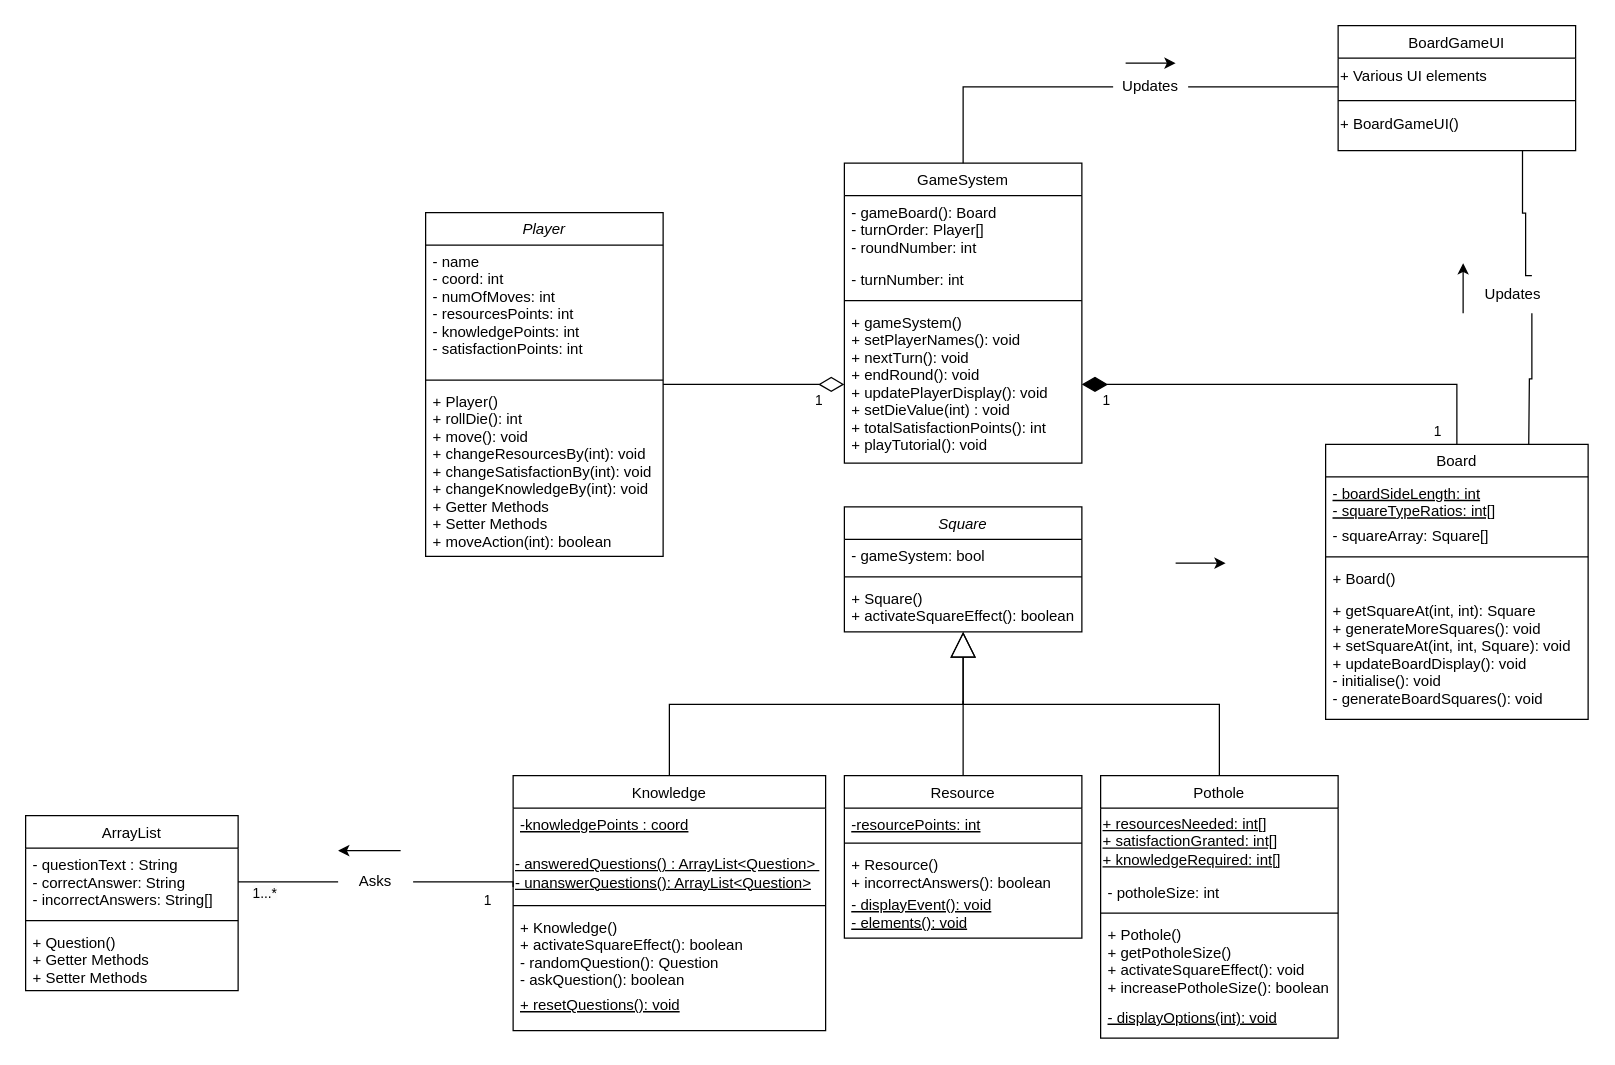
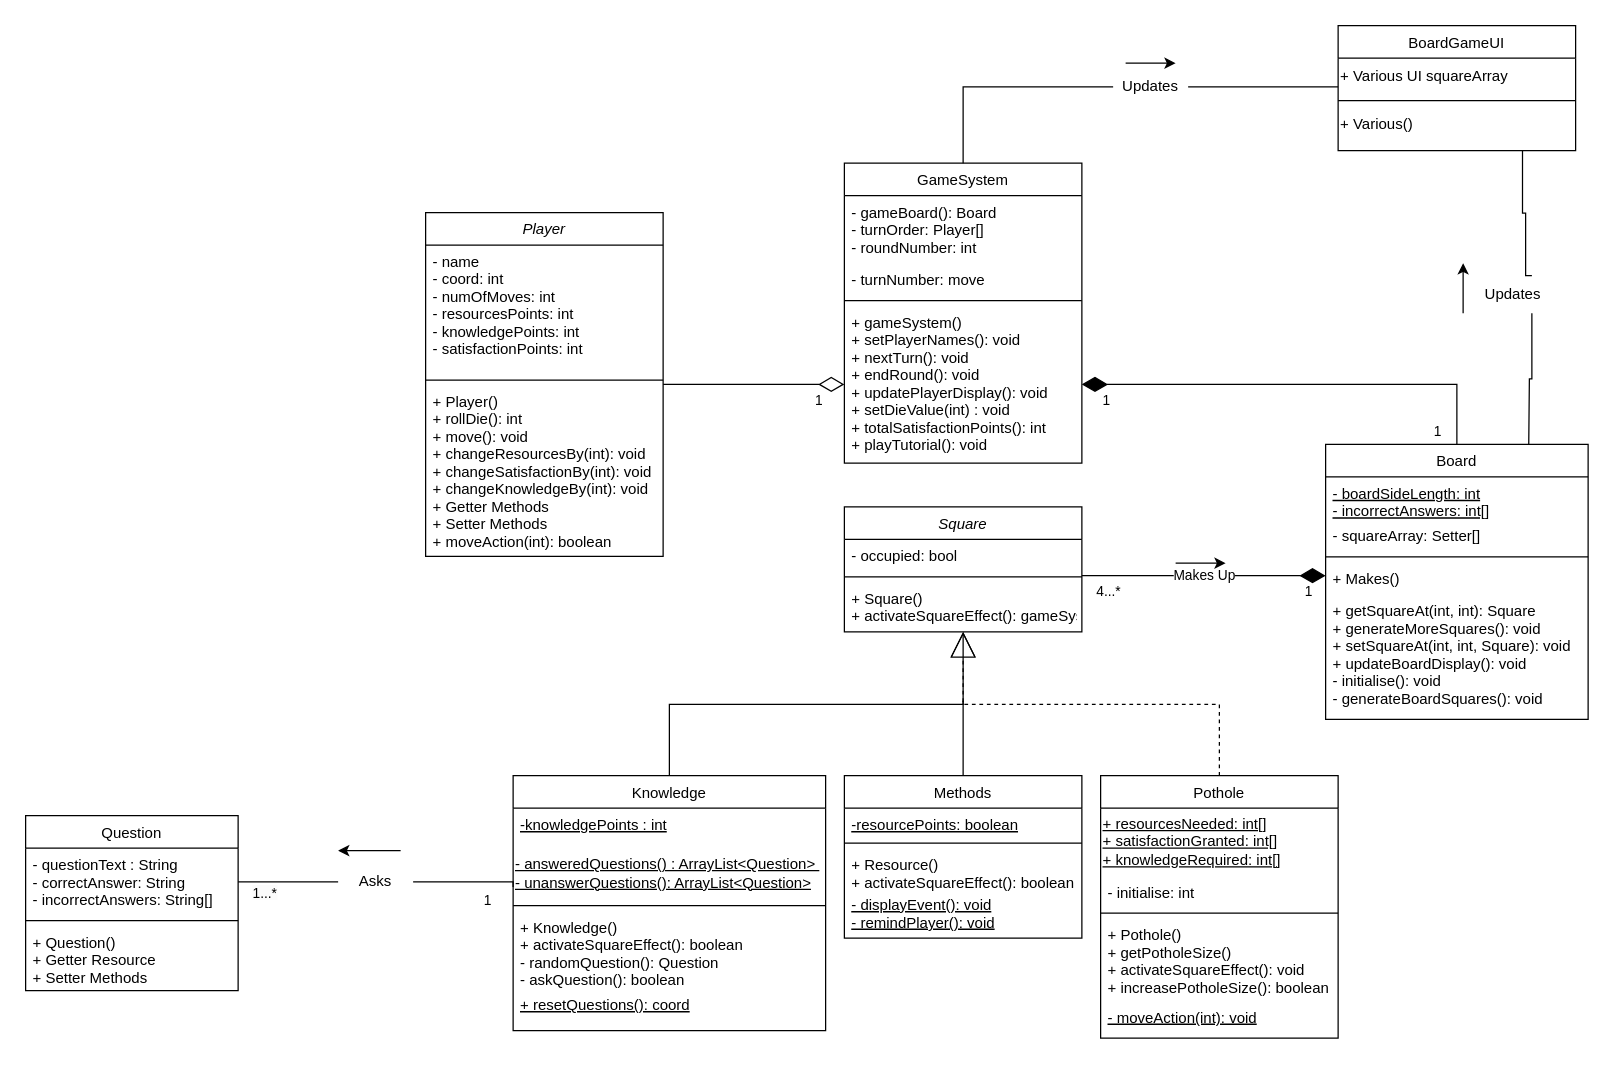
node "+ Various UI elements": label "+ Various UI elements" -> "+ Various UI squareArray"
node "+ BoardGameUI()": label "+ BoardGameUI()" -> "+ Various()"
node "- turnNumber: int": label "- turnNumber: int" -> "- turnNumber: move"
node "- boardSideLength: int - squareTypeRatios: int[]": label "- boardSideLength: int - squareTypeRatios: int[]" -> "- boardSideLength: int - incorrectAnswers: int[]"
node "- squareArray: Square[]": label "- squareArray: Square[]" -> "- squareArray: Setter[]"
node "- gameSystem: bool": label "- gameSystem: bool" -> "- occupied: bool"
edge "Square" -> "Board": added, labels "4...*", "Makes Up", "1"
node "+ Board()": label "+ Board()" -> "+ Makes()"
node "+ Square() + activateSquareEffect(): boolean": label "+ Square() + activateSquareEffect(): boolean" -> "+ Square() + activateSquareEffect(): gameSystem"
edge "Knowledge" -> "Square": arrowhead block -> open
edge "Pothole" -> "Square": style solid -> dashed
node "Resource": label "Resource" -> "Methods"
node "-knowledgePoints : coord": label "-knowledgePoints : coord" -> "-knowledgePoints : int"
node "-resourcePoints: int": label "-resourcePoints: int" -> "-resourcePoints: boolean"
node "ArrayList": label "ArrayList" -> "Question"
node "+ Resource() + incorrectAnswers(): boolean": label "+ Resource() + incorrectAnswers(): boolean" -> "+ Resource() + activateSquareEffect(): boolean"
node "- potholeSize: int": label "- potholeSize: int" -> "- initialise: int"
node "- displayEvent(): void - elements(): void": label "- displayEvent(): void - elements(): void" -> "- displayEvent(): void - remindPlayer(): void"
node "+ Question() + Getter Methods + Setter Methods": label "+ Question() + Getter Methods + Setter Methods" -> "+ Question() + Getter Resource + Setter Methods"
node "+ resetQuestions(): void": label "+ resetQuestions(): void" -> "+ resetQuestions(): coord"
node "- displayOptions(int): void": label "- displayOptions(int): void" -> "- moveAction(int): void"
